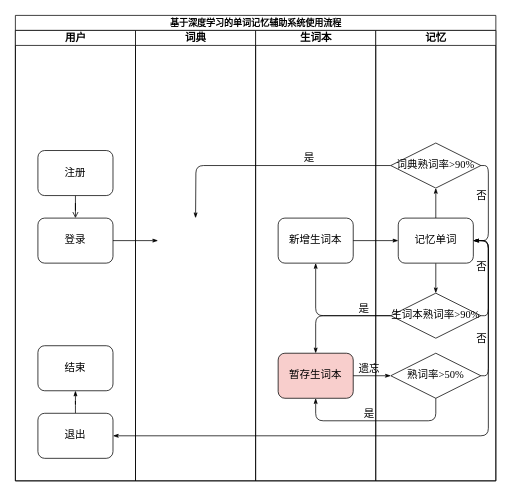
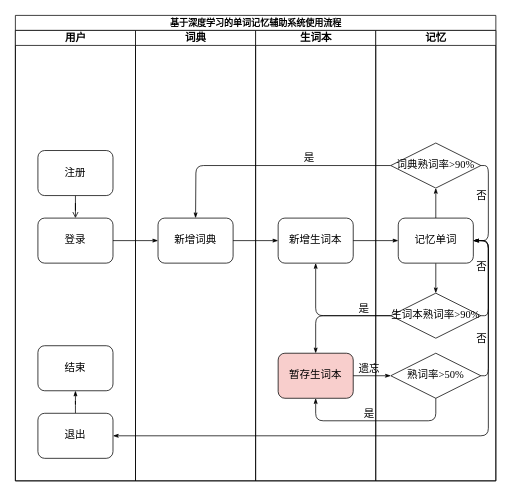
node "新增词典": added
edge "新增词典" -> "新增生词本": added
